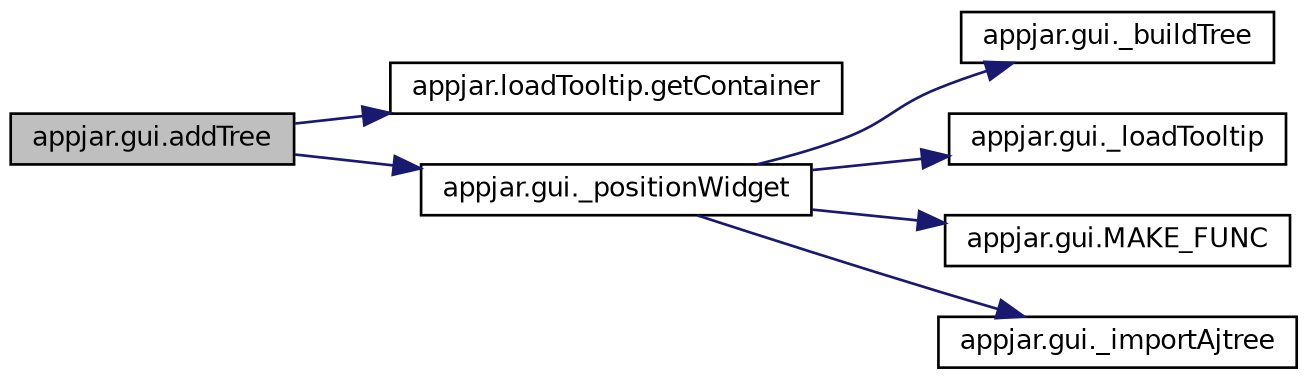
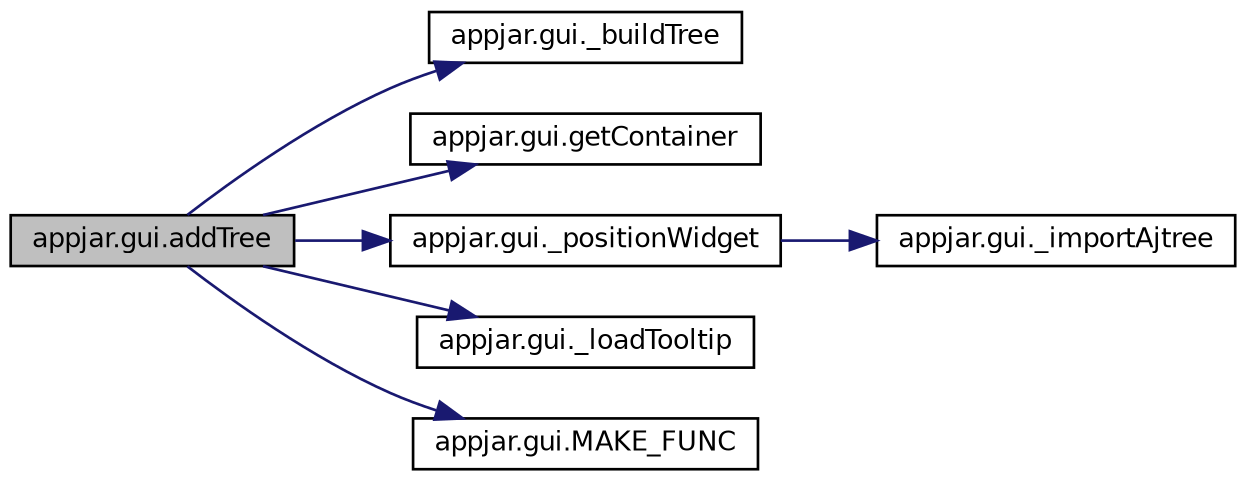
node "appjar.loadTooltip.getContainer": label "appjar.loadTooltip.getContainer" -> "appjar.gui.getContainer"
edge "appjar.gui._positionWidget" -> "appjar.gui._buildTree": now "appjar.gui.addTree" -> "appjar.gui._buildTree"
edge "appjar.gui._positionWidget" -> "appjar.gui._loadTooltip": now "appjar.gui.addTree" -> "appjar.gui._loadTooltip"
edge "appjar.gui._positionWidget" -> "appjar.gui.MAKE_FUNC": now "appjar.gui.addTree" -> "appjar.gui.MAKE_FUNC"
